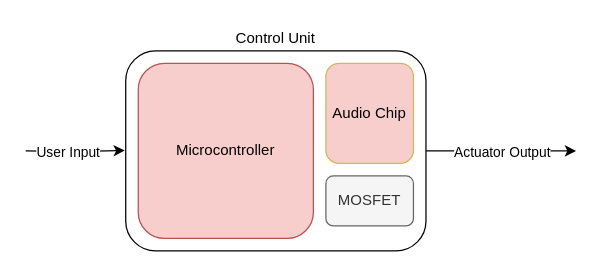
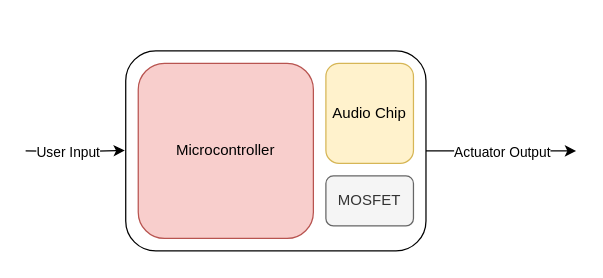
node "Control Unit": removed
node "Audio Chip": fillcolor #f8cecc -> #fff2cc
